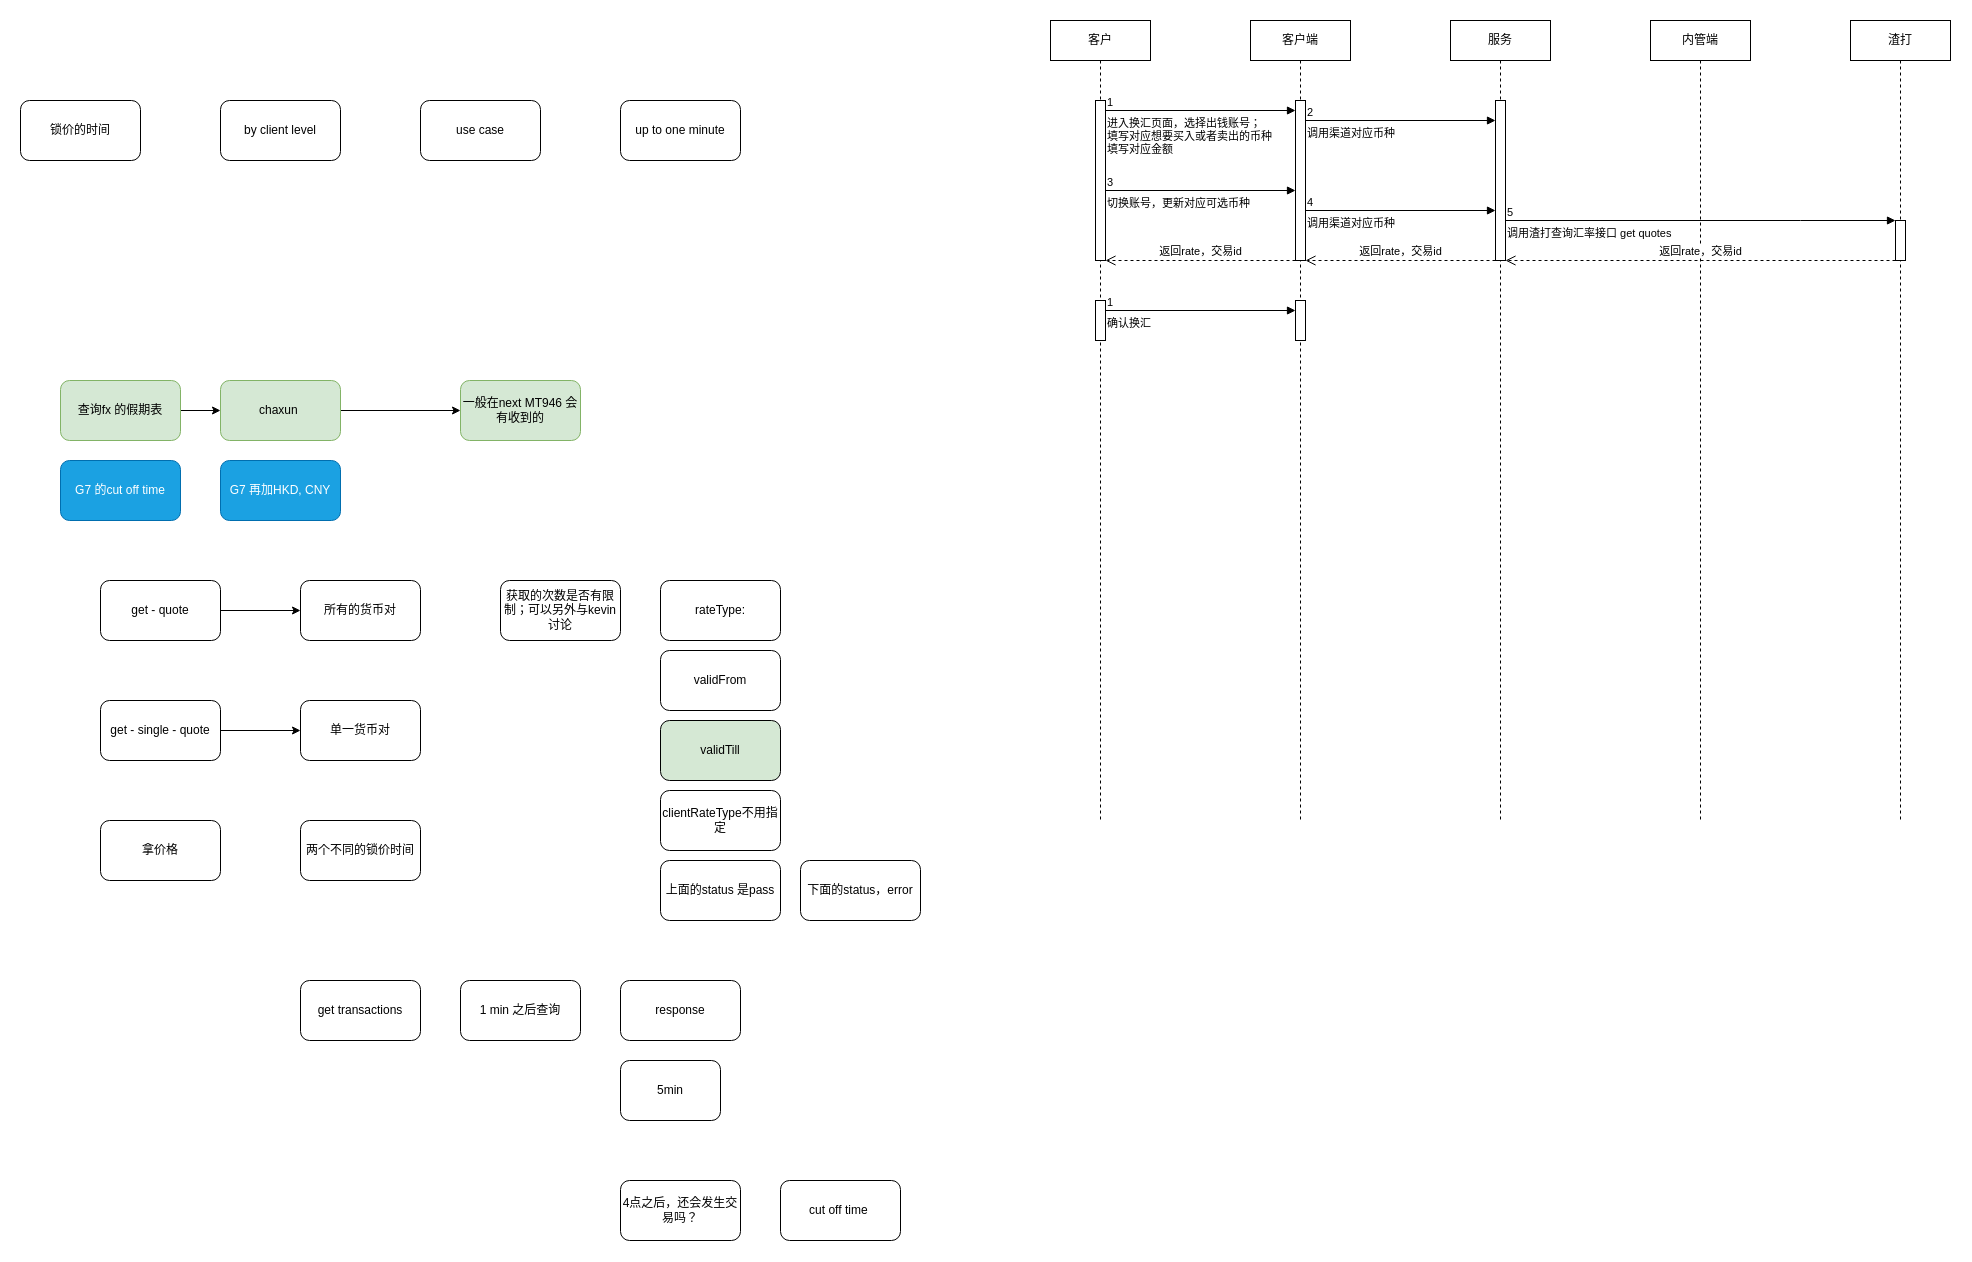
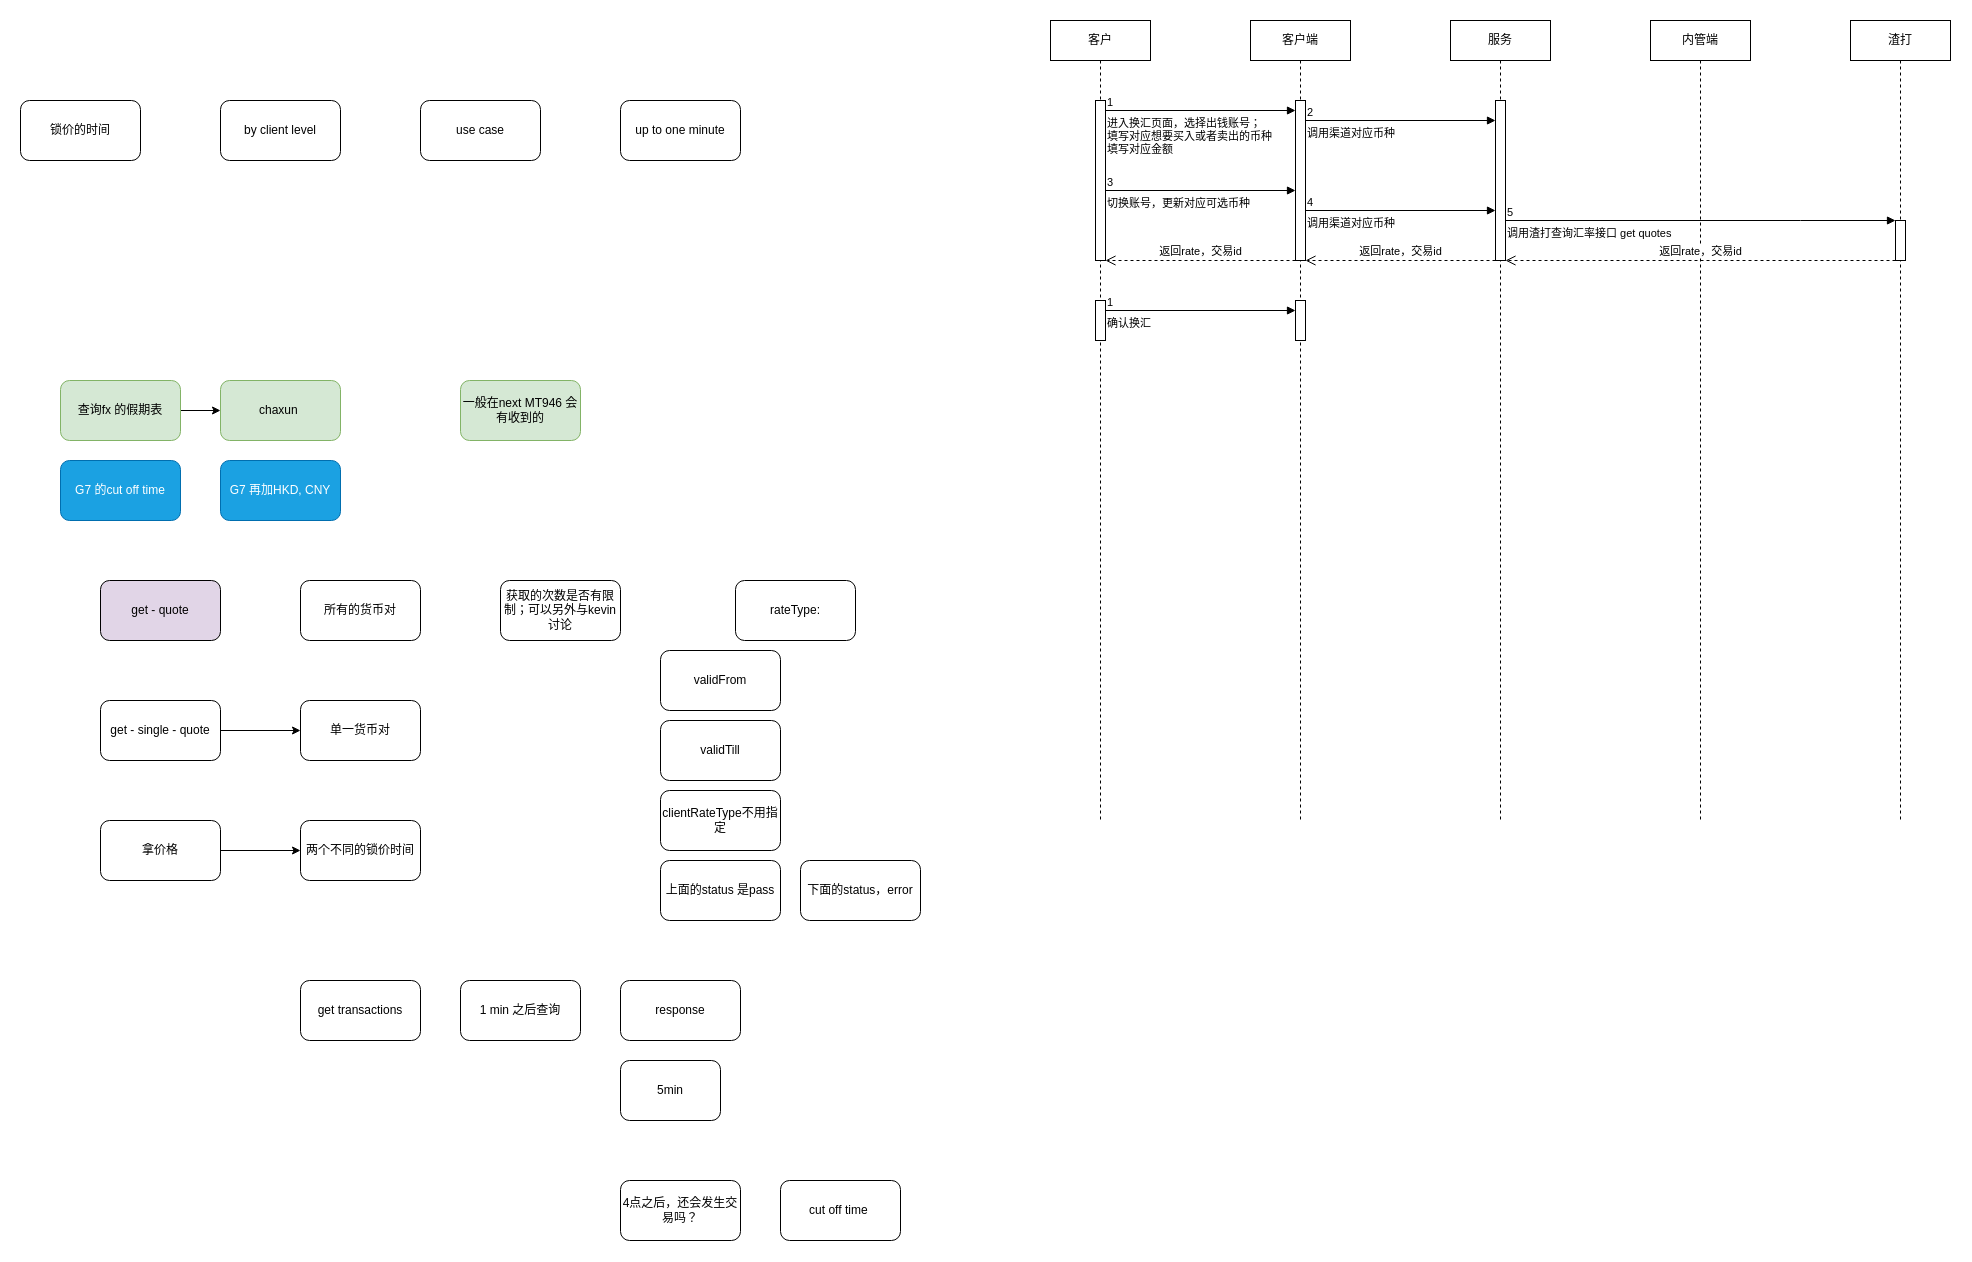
edge "chaxun" -> "一般在next MT946 会有收到的": removed
node "get - quote": fillcolor #ffffff -> #e1d5e7
edge "get - quote" -> "所有的货币对": removed
node "rateType:": moved (721, 611) -> (796, 611)
node "validTill": fillcolor #d5e8d4 -> #ffffff
edge "拿价格" -> "两个不同的锁价时间": added
